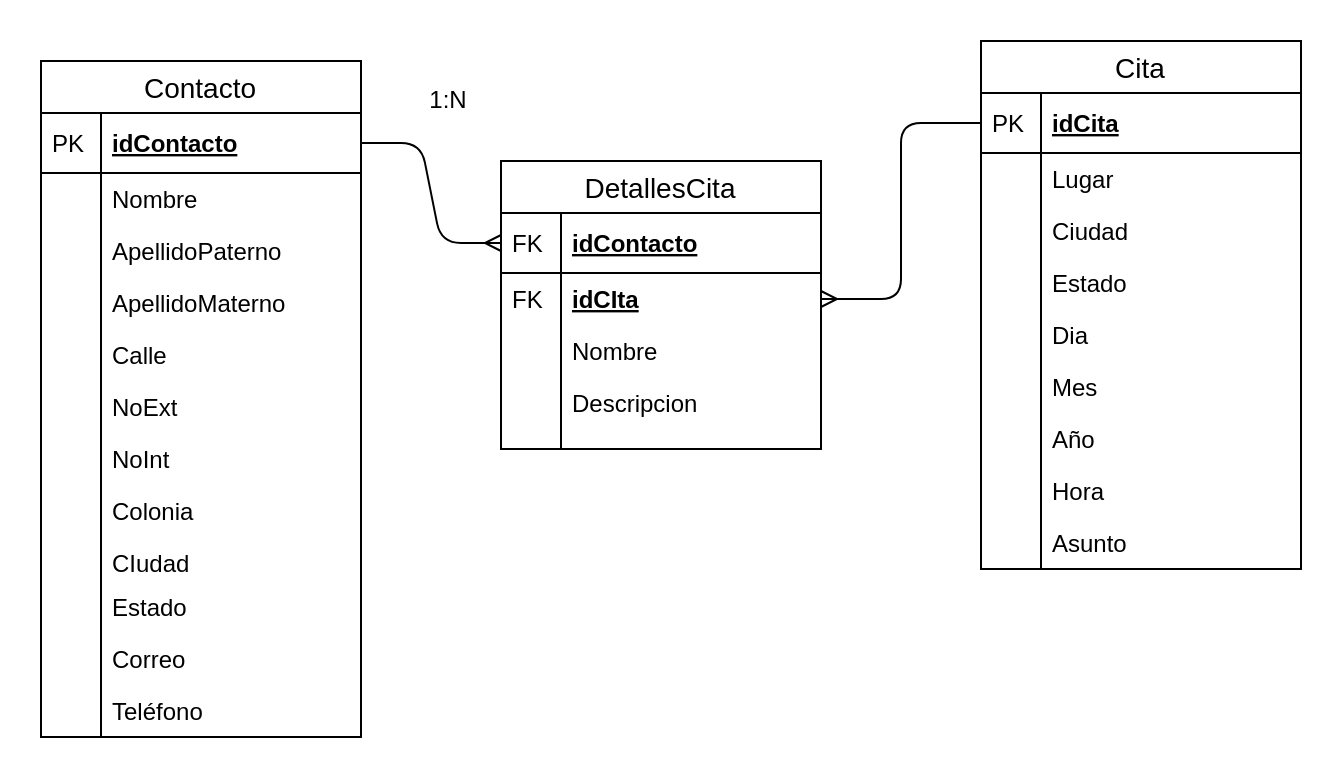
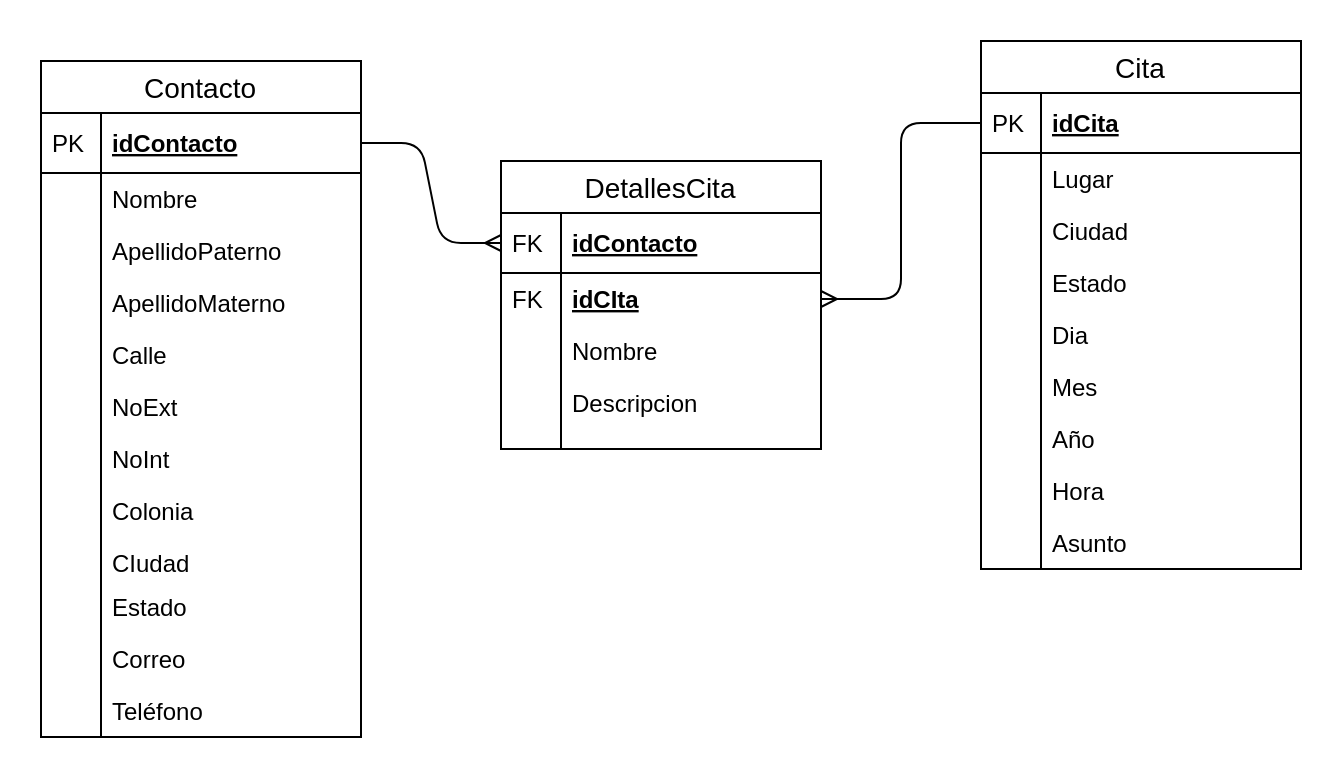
node "1:N": removed
